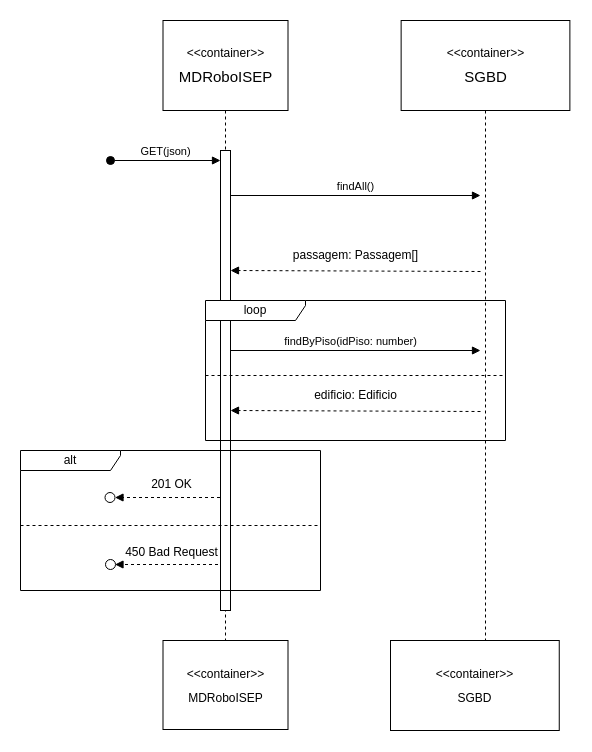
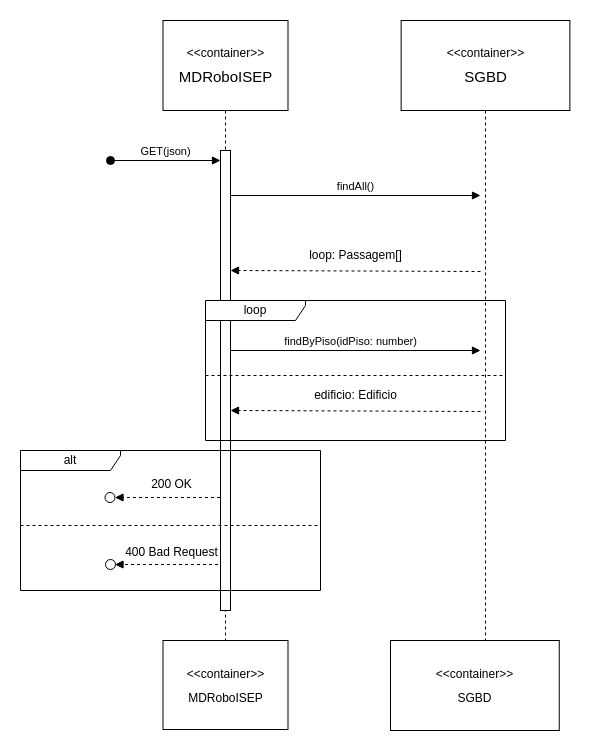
node "passagem: Passagem[]": label "passagem: Passagem[]" -> "loop: Passagem[]"
node "201 OK": label "201 OK" -> "200 OK"
node "450 Bad Request": label "450 Bad Request" -> "400 Bad Request"
